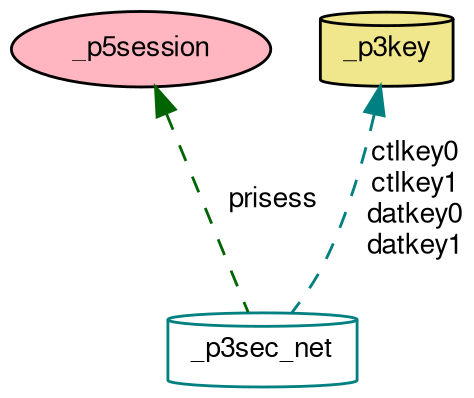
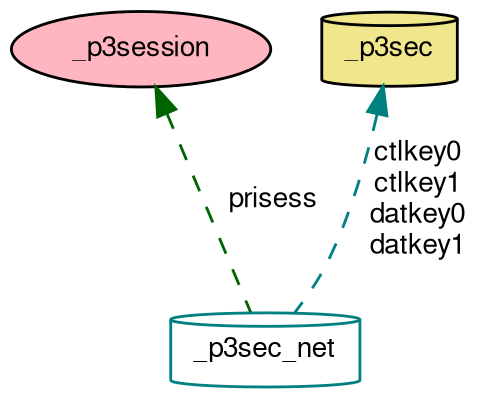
node "_p5session": label "_p5session" -> "_p3session"
node "_p3key": label "_p3key" -> "_p3sec"
